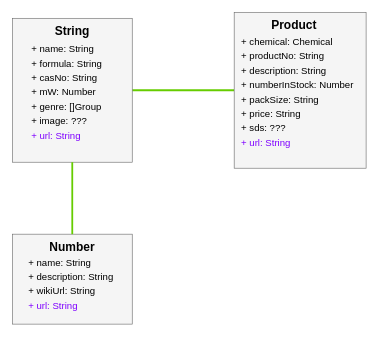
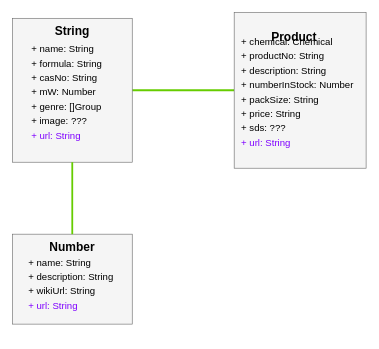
node "Product": moved (294, 24) -> (294, 36)
